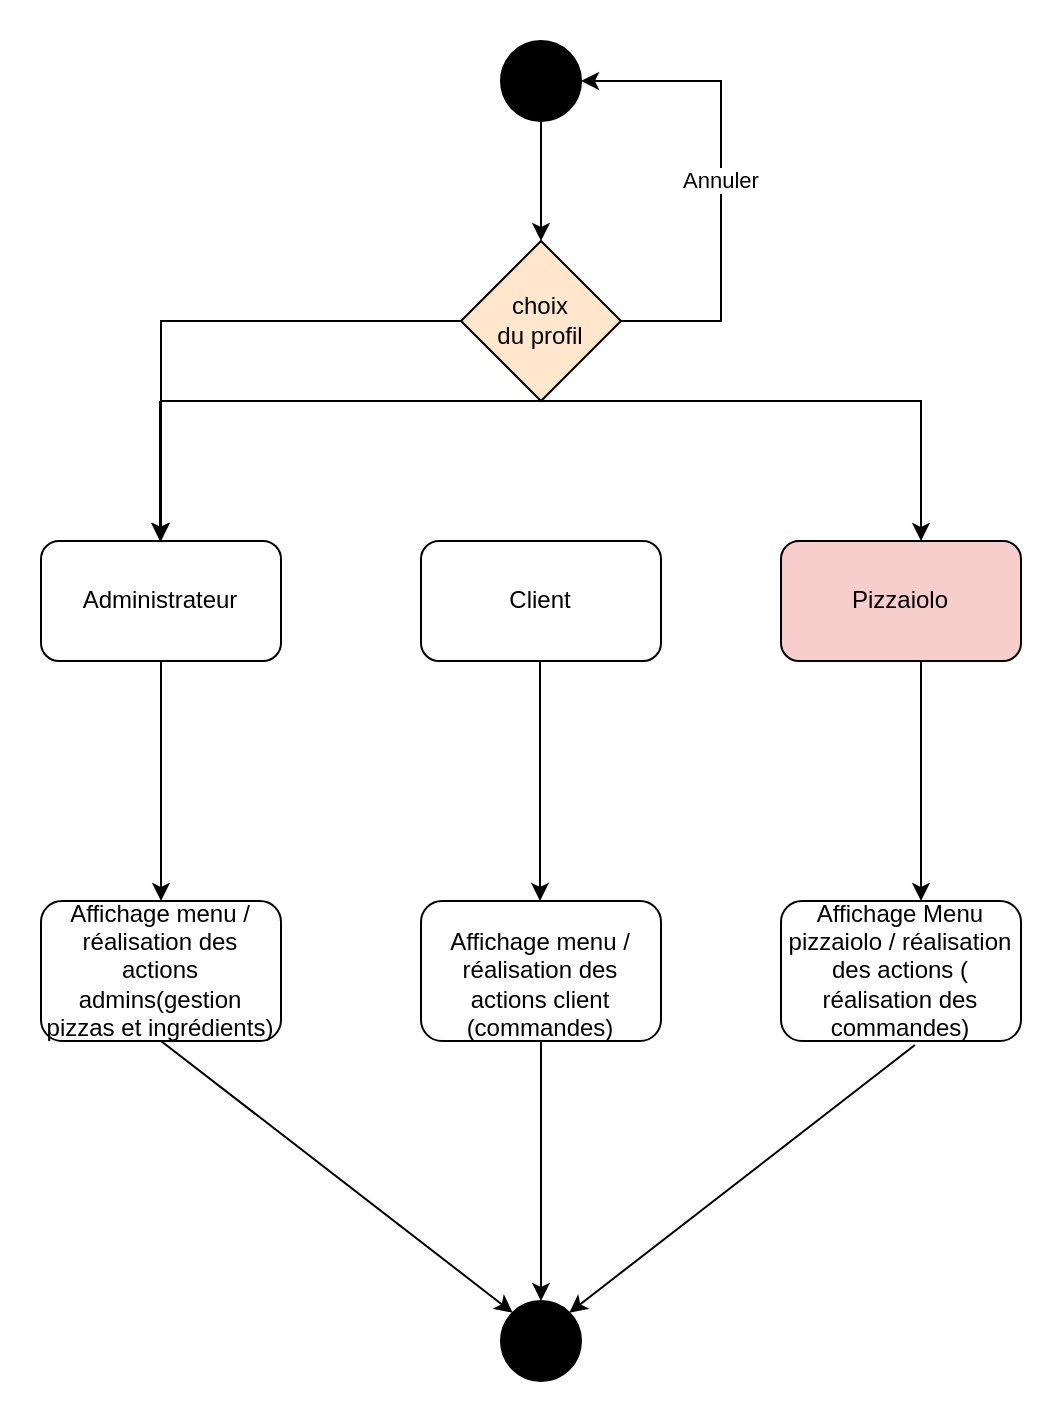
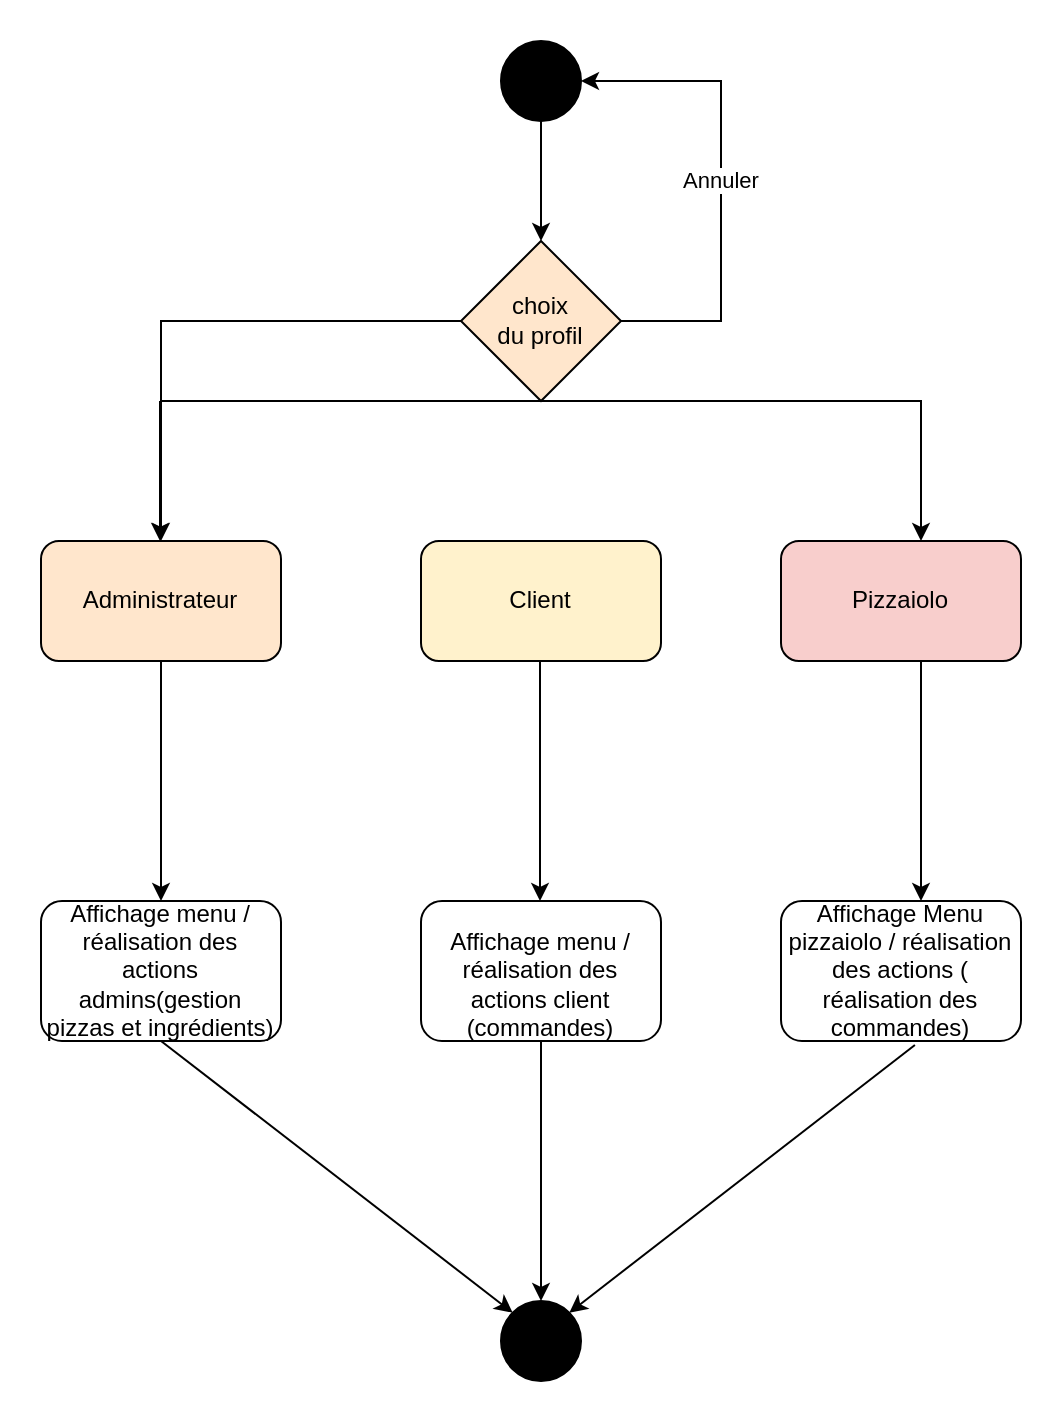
node "Administrateur": fillcolor #ffffff -> #ffe6cc
node "Client": fillcolor #ffffff -> #fff2cc
